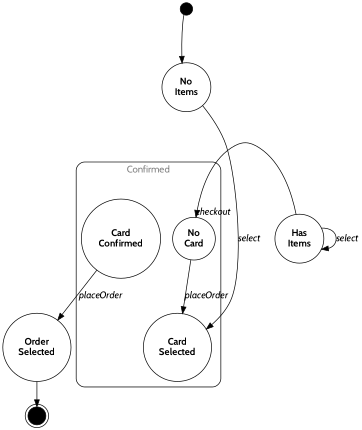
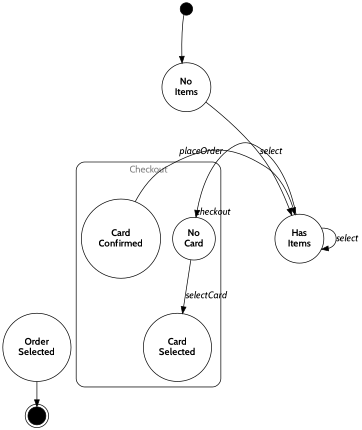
cluster "Confirmed": label "Confirmed" -> "Checkout"
edge "No Items" -> "Card Selected": now "No Items" -> "Has Items"
edge "Card Confirmed" -> "Order Selected": now "Card Confirmed" -> "Has Items"
edge "No Card" -> "Card Selected": label "placeOrder" -> "selectCard"
